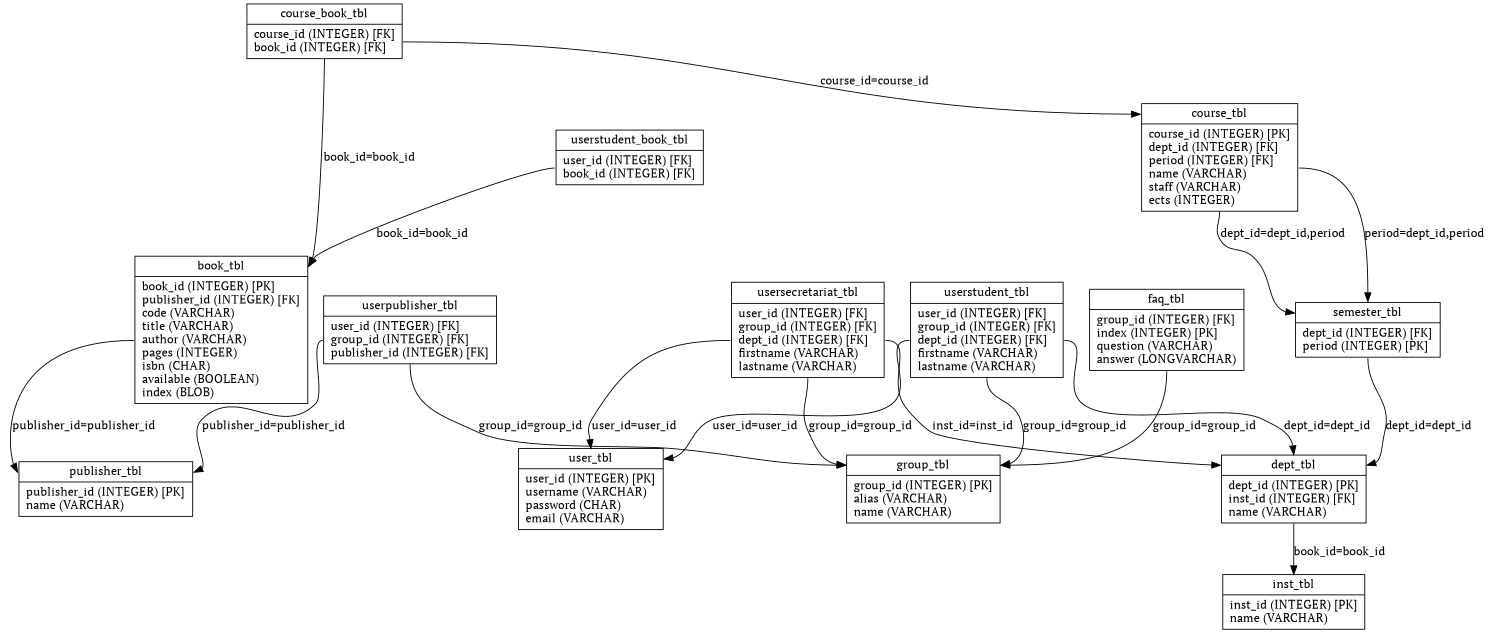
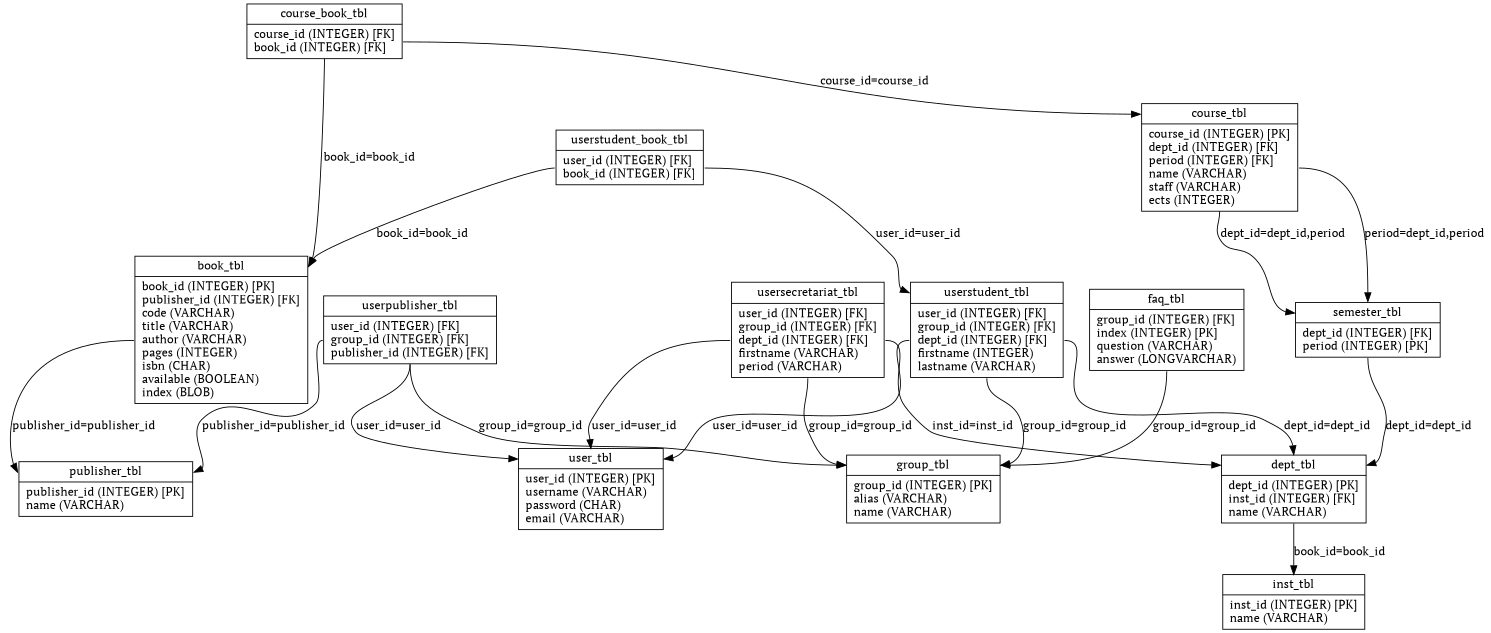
edge "userstudent_book_tbl" -> "userstudent_tbl": added, label "user_id=user_id"
node "userstudent_tbl": text "firstname (VARCHAR)" -> "firstname (INTEGER)"
node "usersecretariat_tbl": text "lastname (VARCHAR)" -> "period (VARCHAR)"
edge "userpublisher_tbl" -> "user_tbl": added, label "user_id=user_id"
